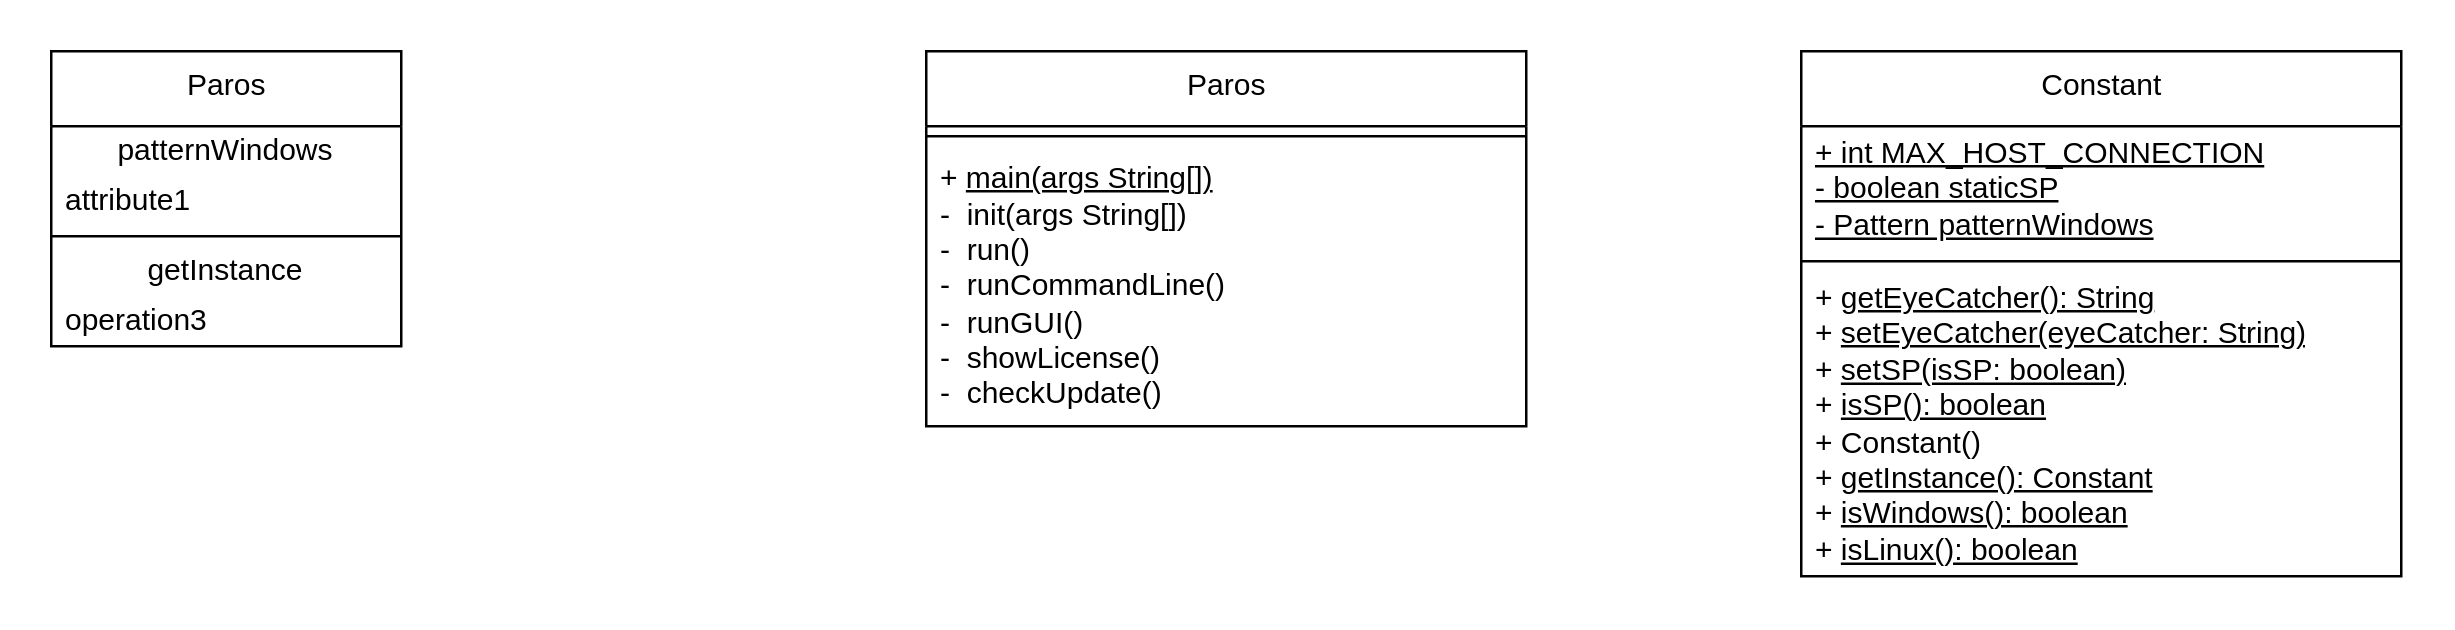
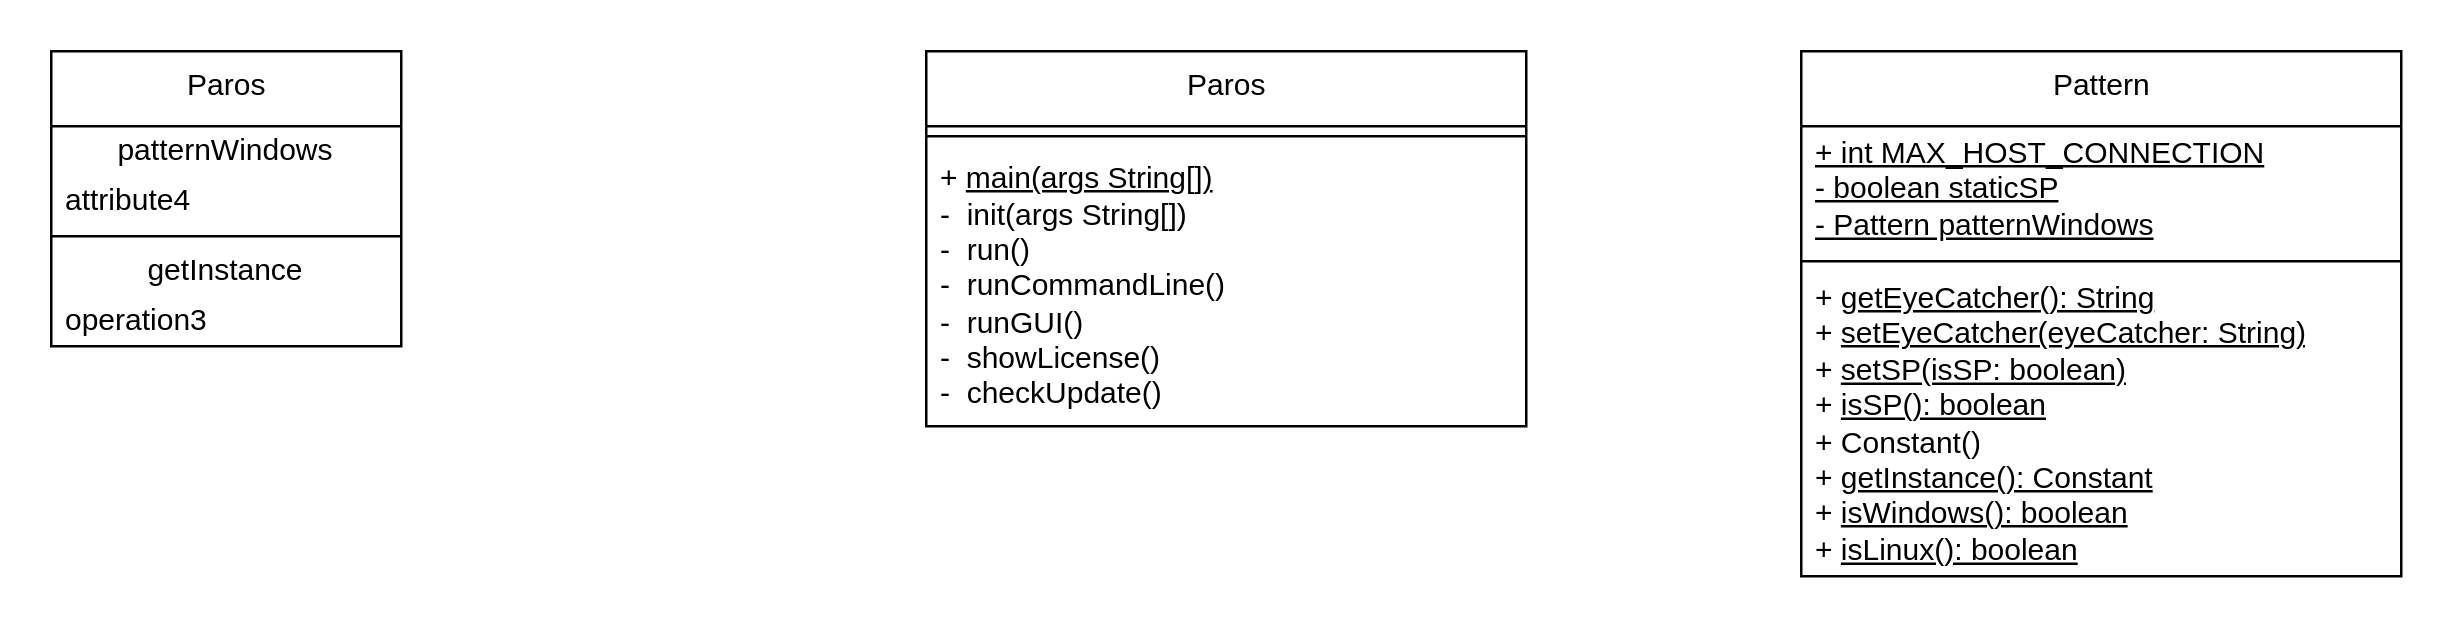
node "Constant": label "Constant" -> "Pattern"
node "attribute1": label "attribute1" -> "attribute4"
